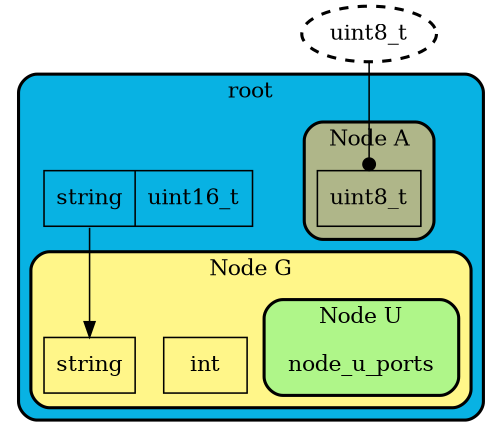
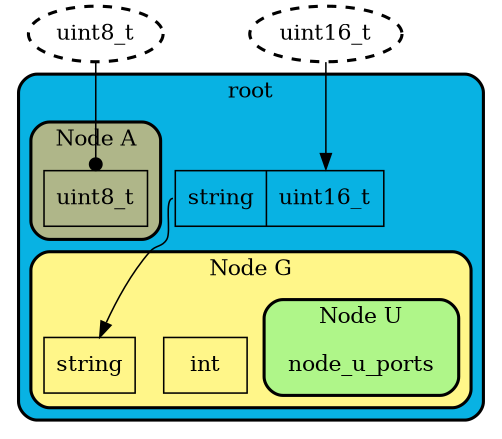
node "uint16_t": added
